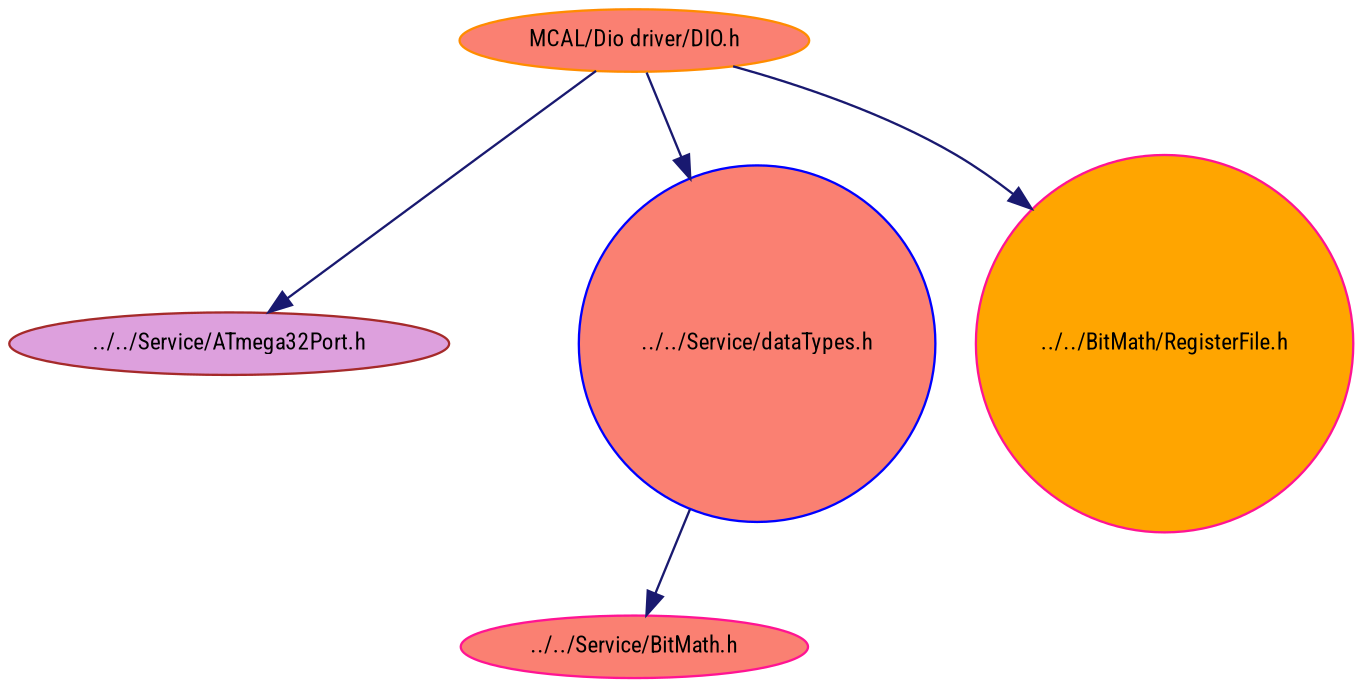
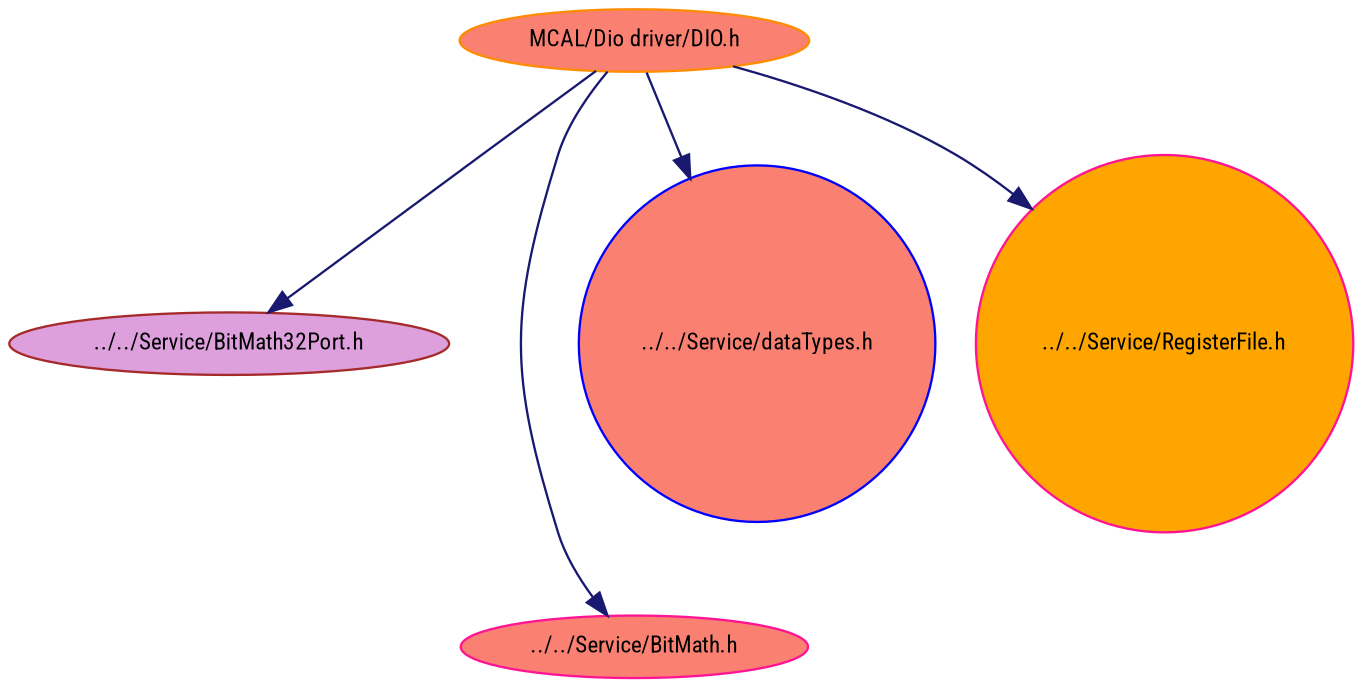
node "../../Service/ATmega32Port.h": label "../../Service/ATmega32Port.h" -> "../../Service/BitMath32Port.h"
node "../../BitMath/RegisterFile.h": label "../../BitMath/RegisterFile.h" -> "../../Service/RegisterFile.h"
edge "../../Service/dataTypes.h" -> "../../Service/BitMath.h": now "MCAL/Dio driver/DIO.h" -> "../../Service/BitMath.h"
